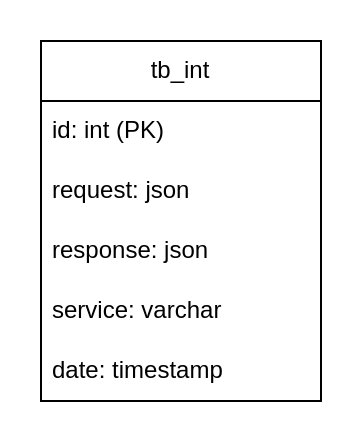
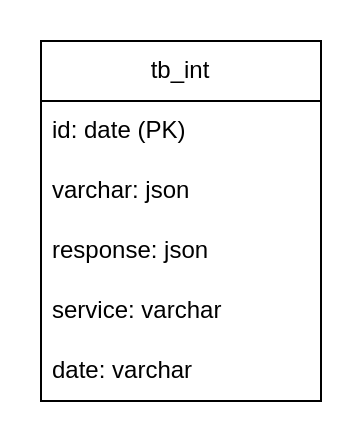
node "id: int (PK)": label "id: int (PK)" -> "id: date (PK)"
node "request: json": label "request: json" -> "varchar: json"
node "date: timestamp": label "date: timestamp" -> "date: varchar"
